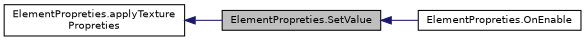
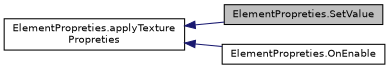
edge "ElementPropreties.OnEnable" -> "ElementPropreties.SetValue": now "ElementPropreties.OnEnable" -> "ElementPropreties.applyTexture Propreties"
